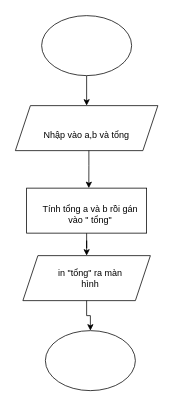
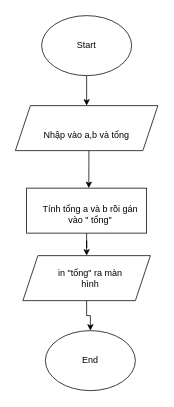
node "Start": added
node "End": added
